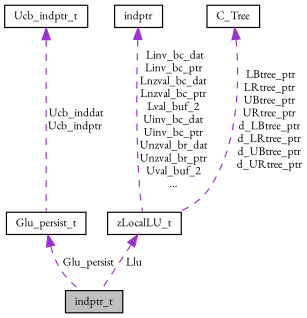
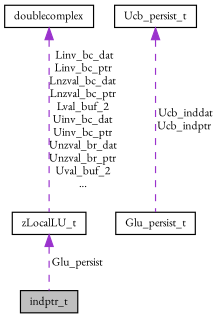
node "Ucb_indptr_t": label "Ucb_indptr_t" -> "Ucb_persist_t"
node "indptr": label "indptr" -> "doublecomplex"
node "C_Tree": removed
edge "indptr_t" -> "zLocalLU_t": label " Llu" -> " Glu_persist"
edge "indptr_t" -> "Glu_persist_t": removed, label "Glu_persist"
